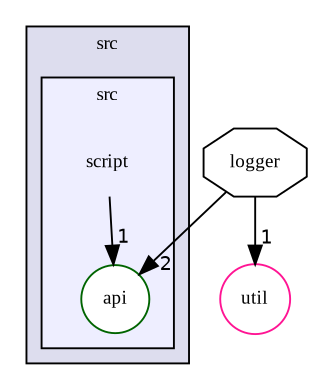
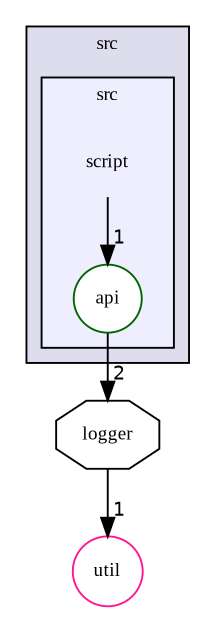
edge "logger" -> "api": reversed
